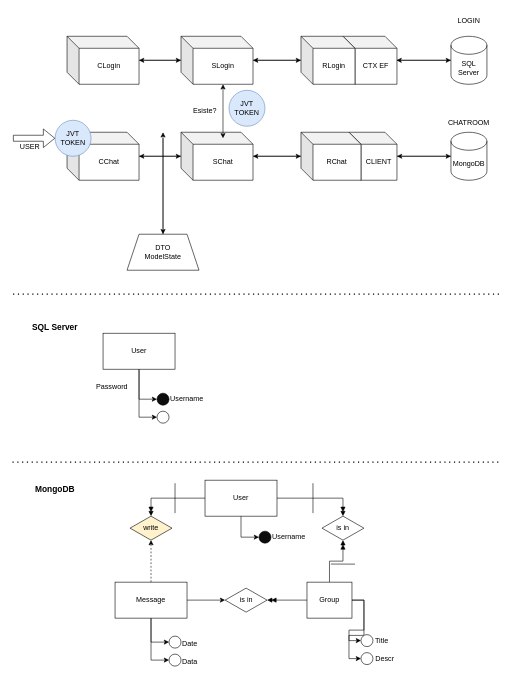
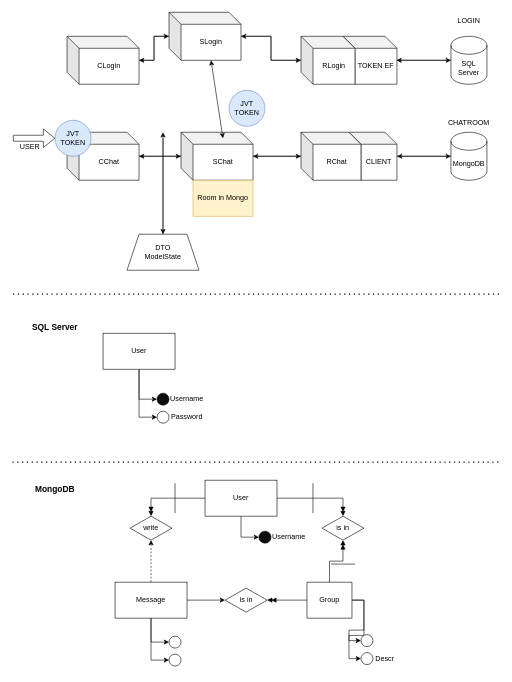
node "SLogin": moved (217, 60) -> (205, 36)
node "CTX EF": label "CTX EF" -> "TOKEN EF"
node "Esiste?": removed
node "Room in Mongo": added
node "Password": moved (112, 387) -> (187, 417)
node "write": fillcolor #fff2cc -> #ffffff
node "Title": removed
node "Date": removed
node "Data": removed
